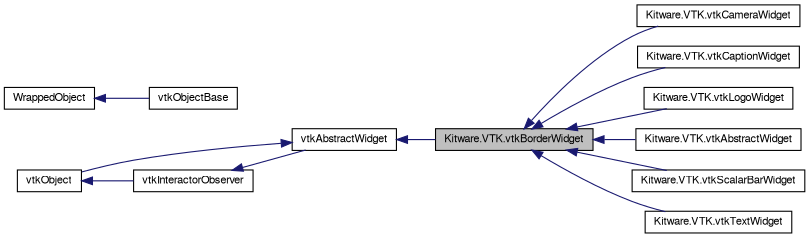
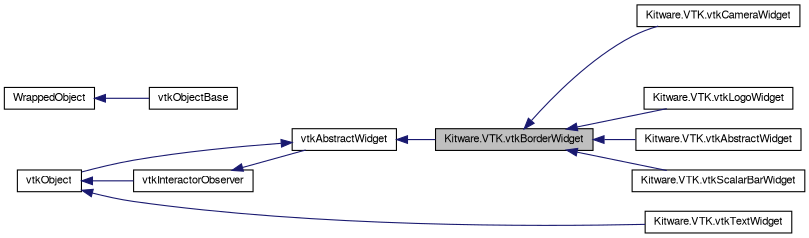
node "Kitware.VTK.vtkCaptionWidget": removed
edge "Kitware.VTK.vtkTextWidget" -> "Kitware.VTK.vtkBorderWidget": now "Kitware.VTK.vtkTextWidget" -> "vtkObject"
